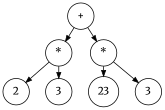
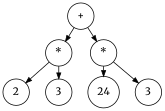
node "23": label "23" -> "24"
